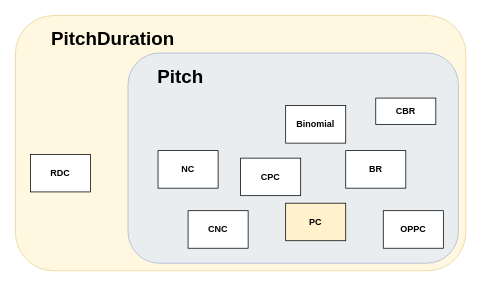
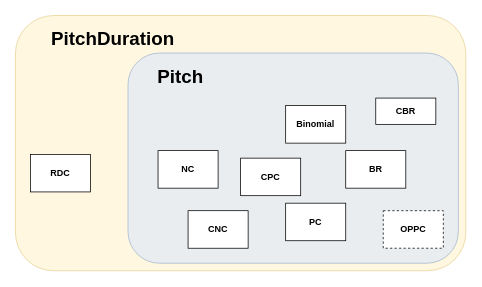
node "PC": fillcolor #fff2cc -> #ffffff
node "OPPC": style solid -> dashed
